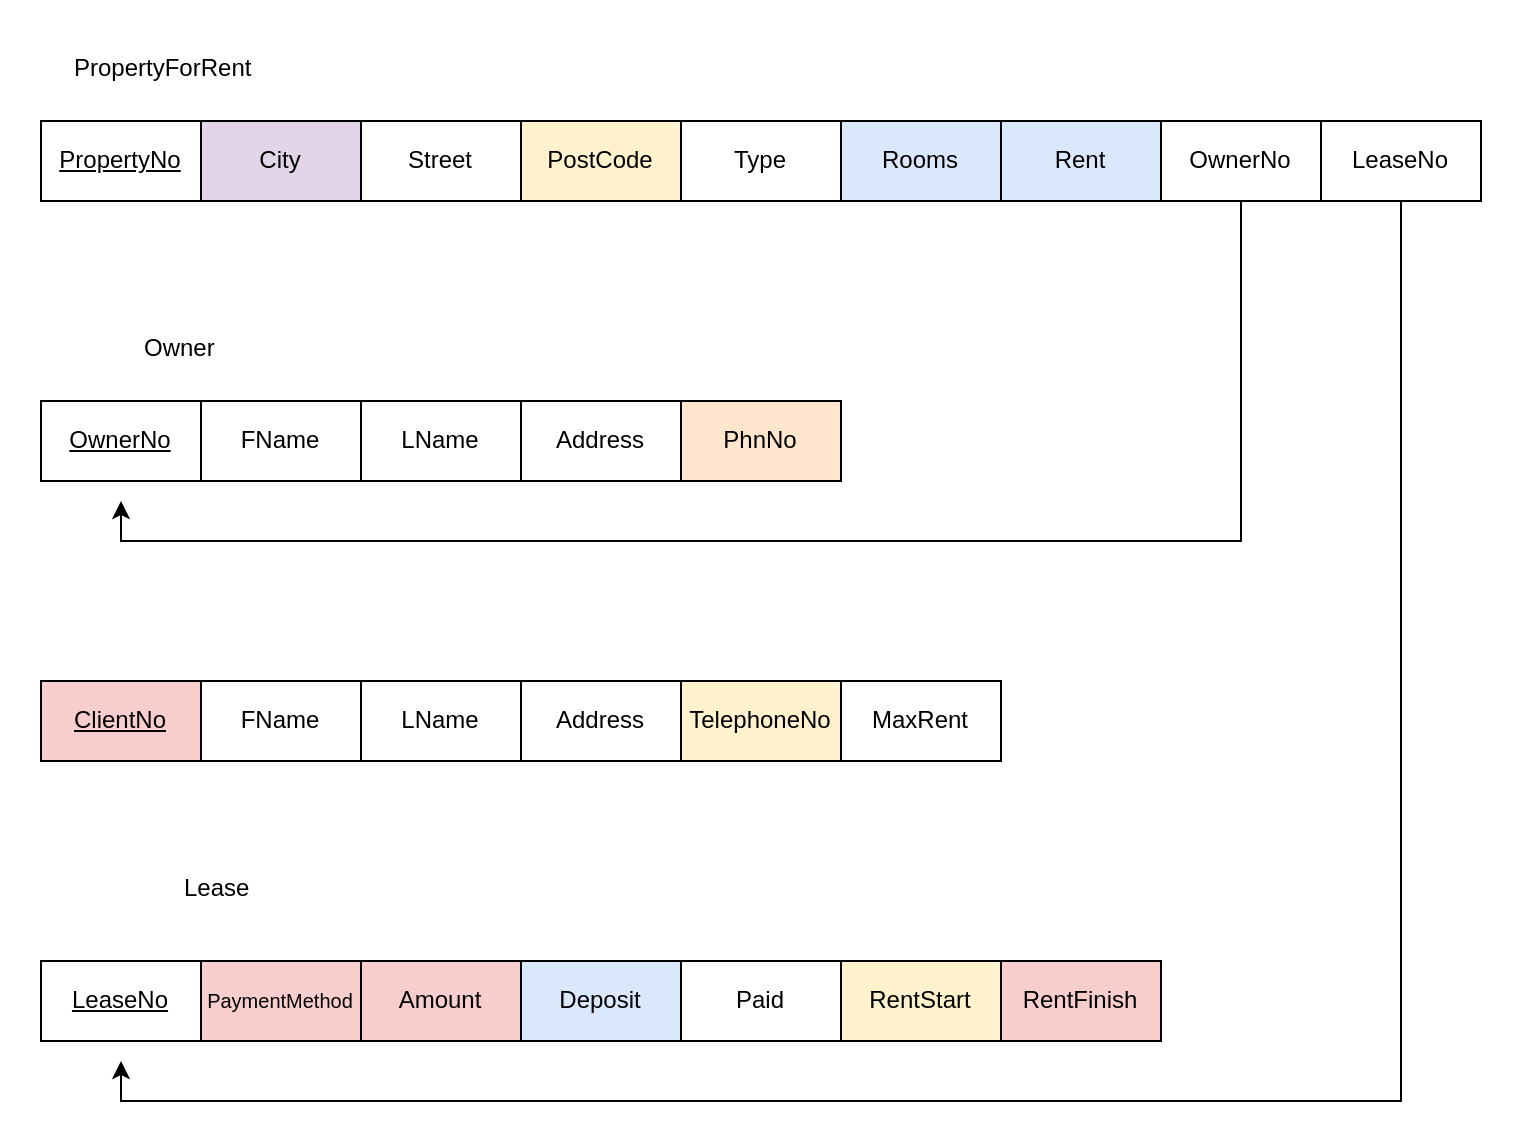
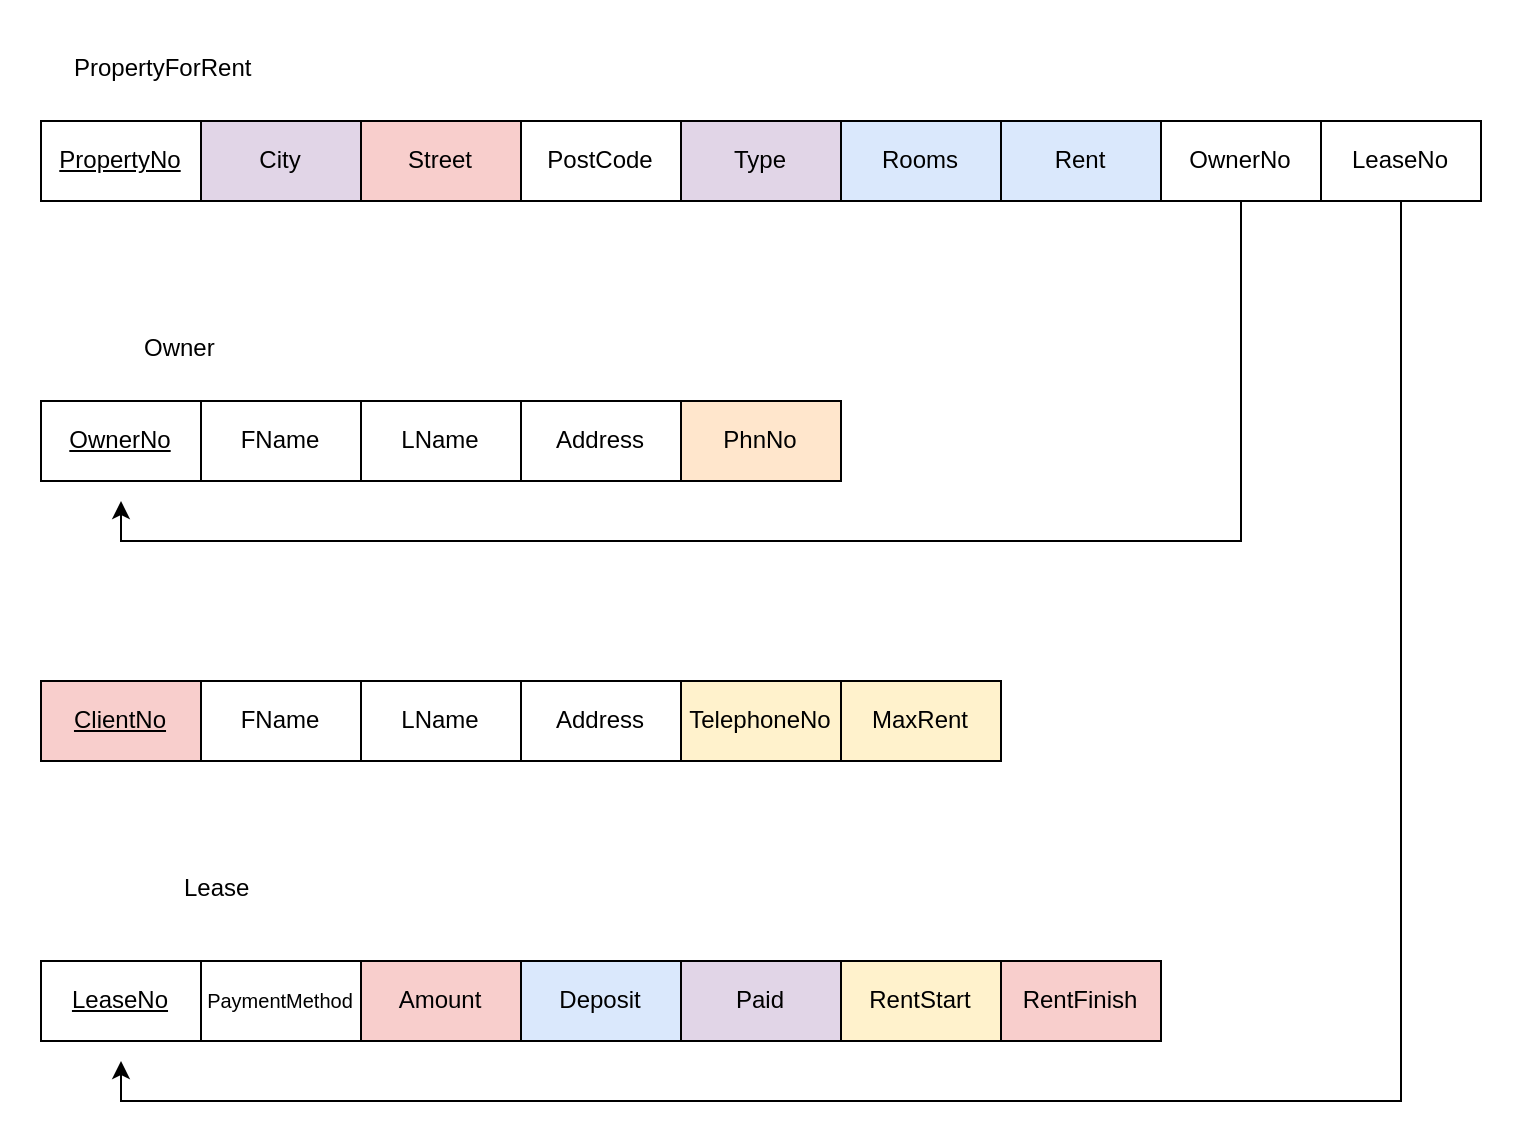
node "Street": fillcolor #ffffff -> #f8cecc
node "PostCode": fillcolor #fff2cc -> #ffffff
node "Type": fillcolor #ffffff -> #e1d5e7
node "MaxRent": fillcolor #ffffff -> #fff2cc
node "PaymentMethod": fillcolor #f8cecc -> #ffffff
node "Paid": fillcolor #ffffff -> #e1d5e7
